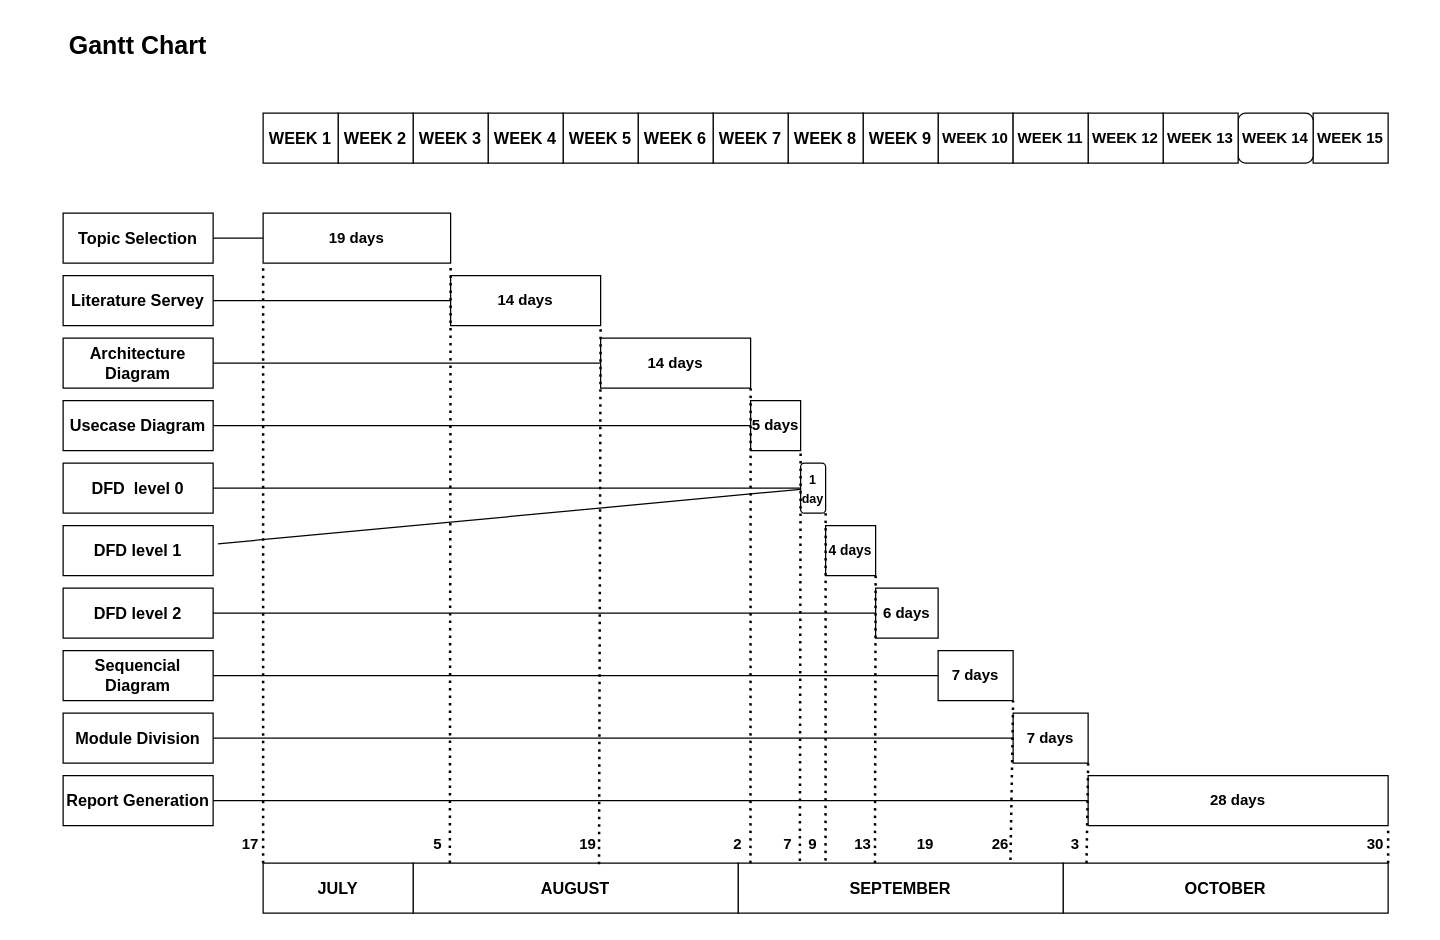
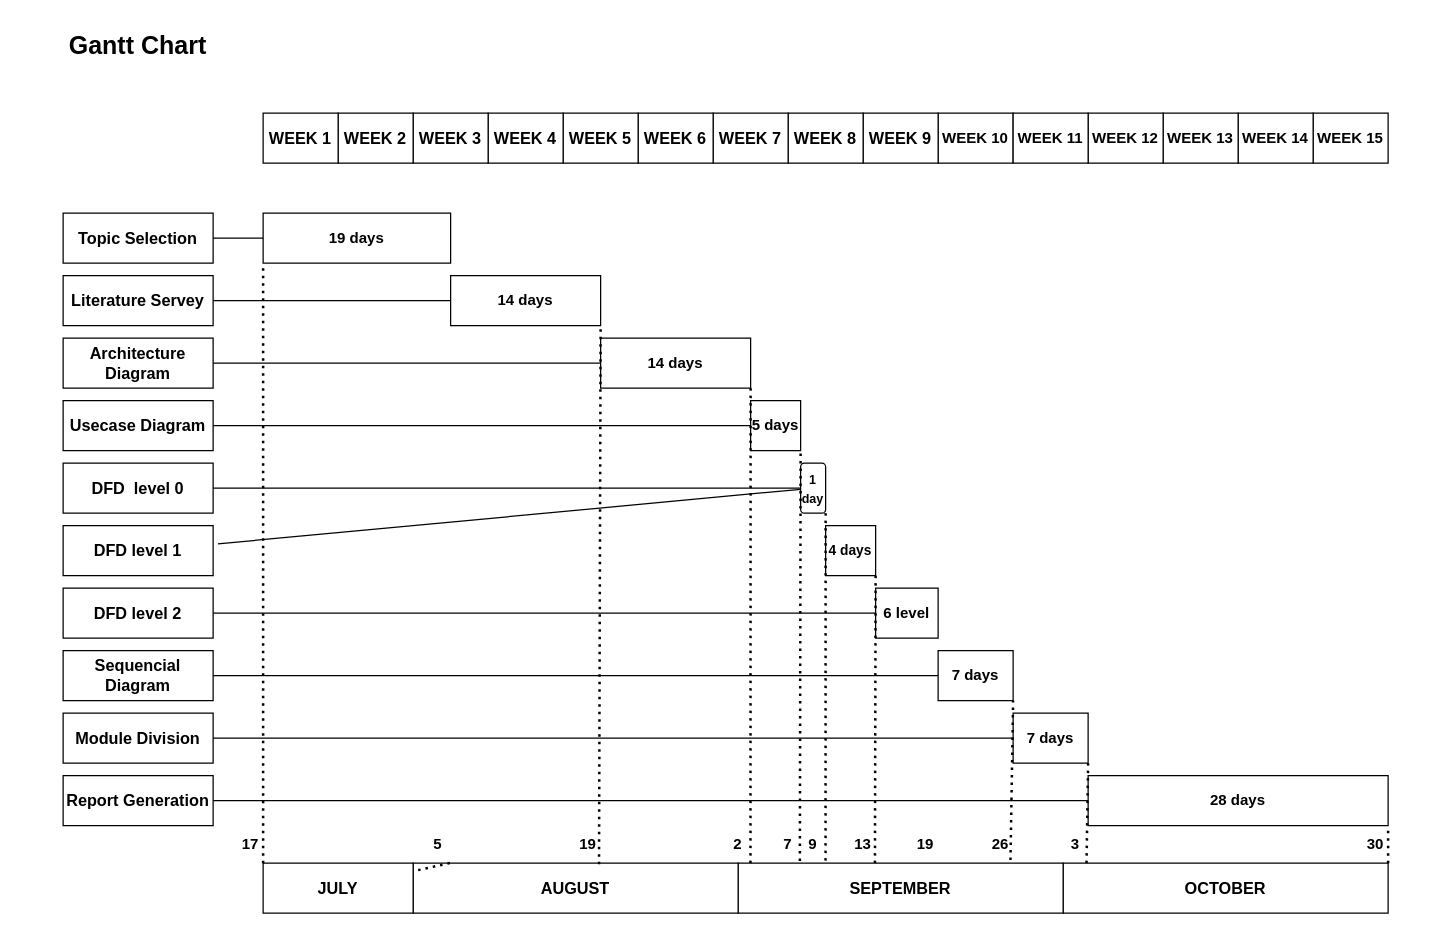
node "WEEK 14": shape rounded rectangle -> rectangle
edge "19 days" -- "AUGUST": now "JULY" -- "AUGUST"
node "6 days": label "6 days" -> "6 level"
